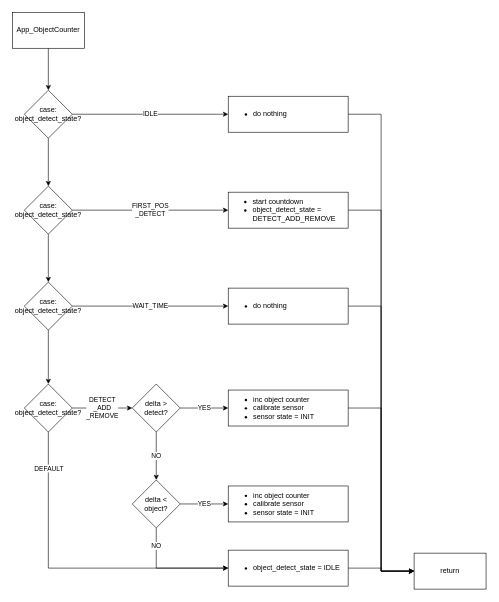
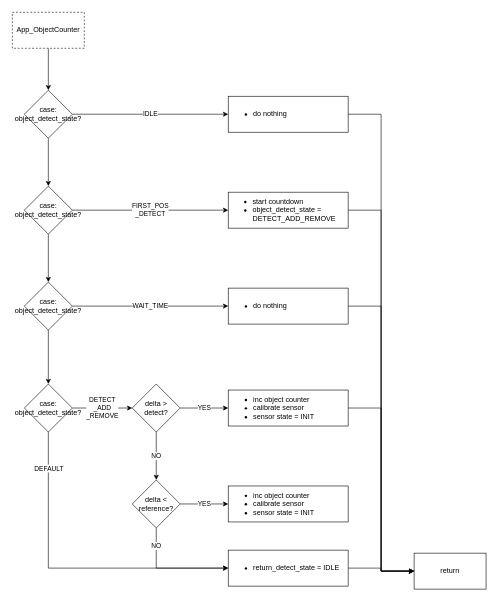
node "App_ObjectCounter": style solid -> dashed
node "delta < object?": label "delta < object?" -> "delta < reference?"
node "object_detect_state = IDLE": label "object_detect_state = IDLE" -> "return_detect_state = IDLE"
